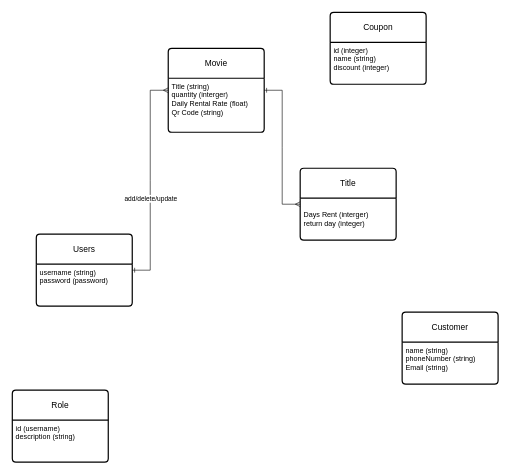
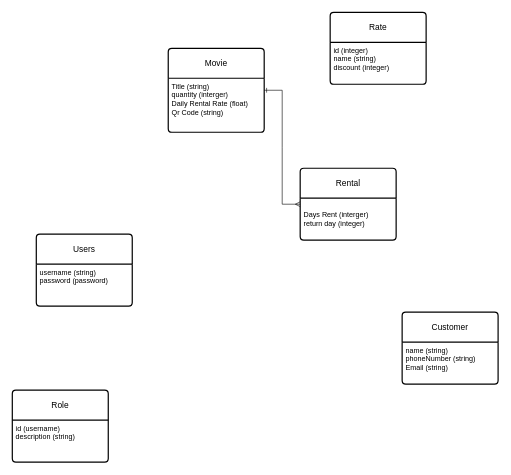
node "Coupon": label "Coupon" -> "Rate"
edge "Movie" -- "Users": removed, label "add/delete/update"
node "Title": label "Title" -> "Rental"
